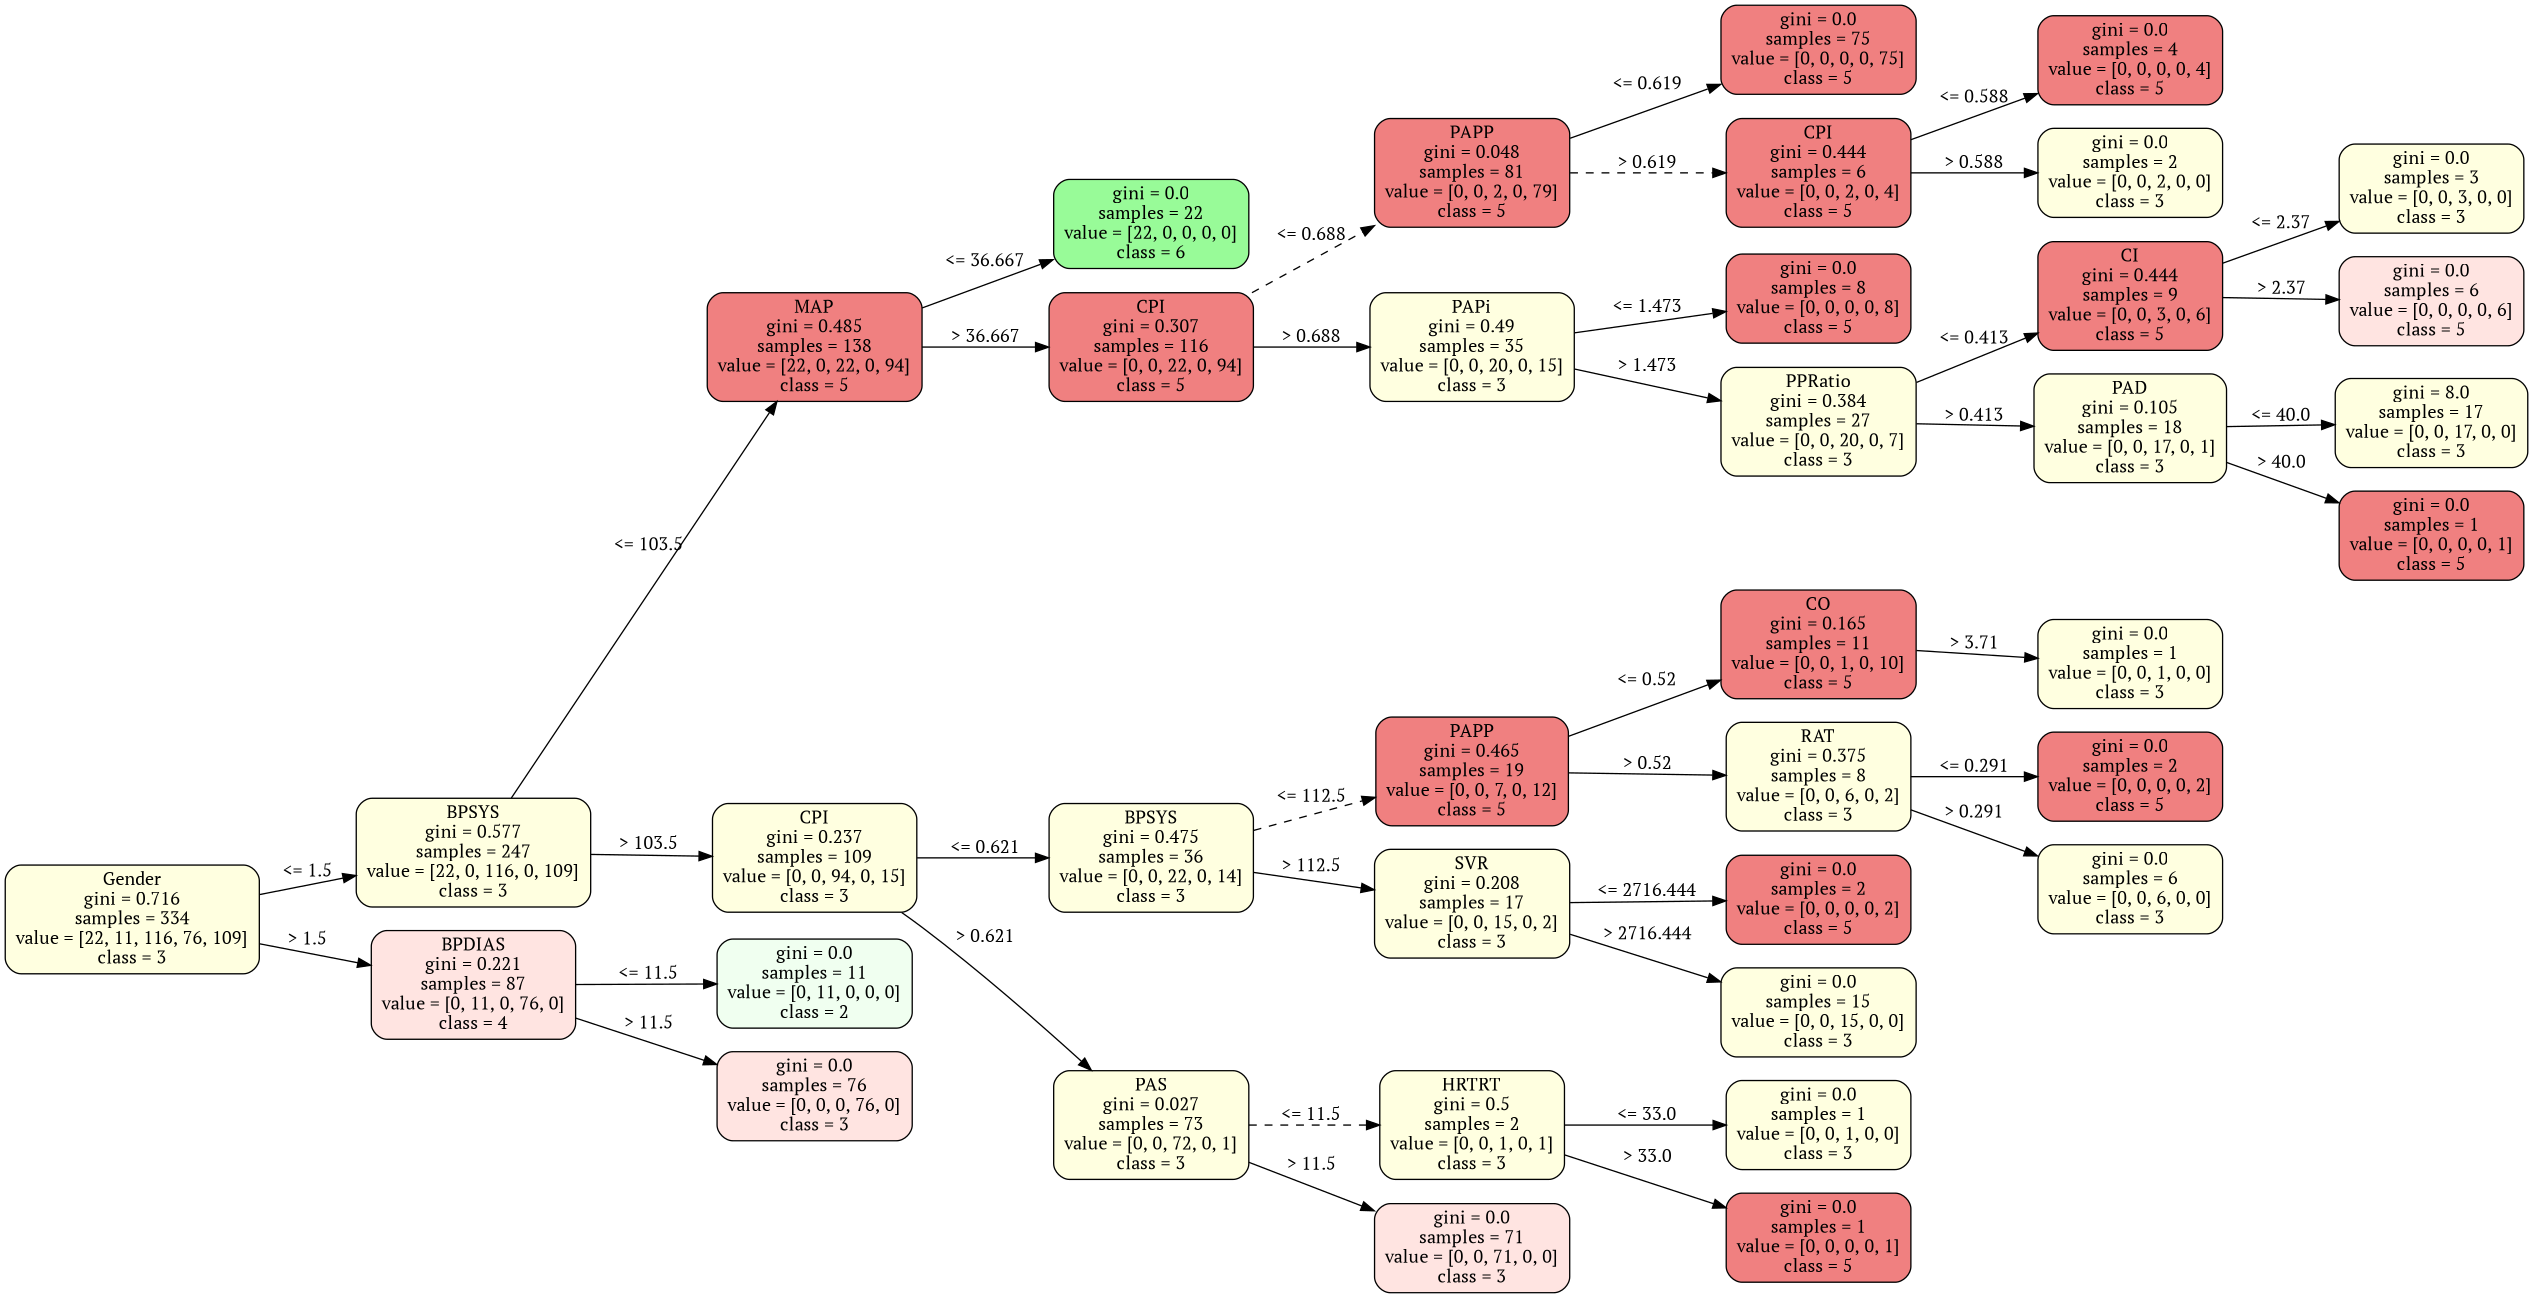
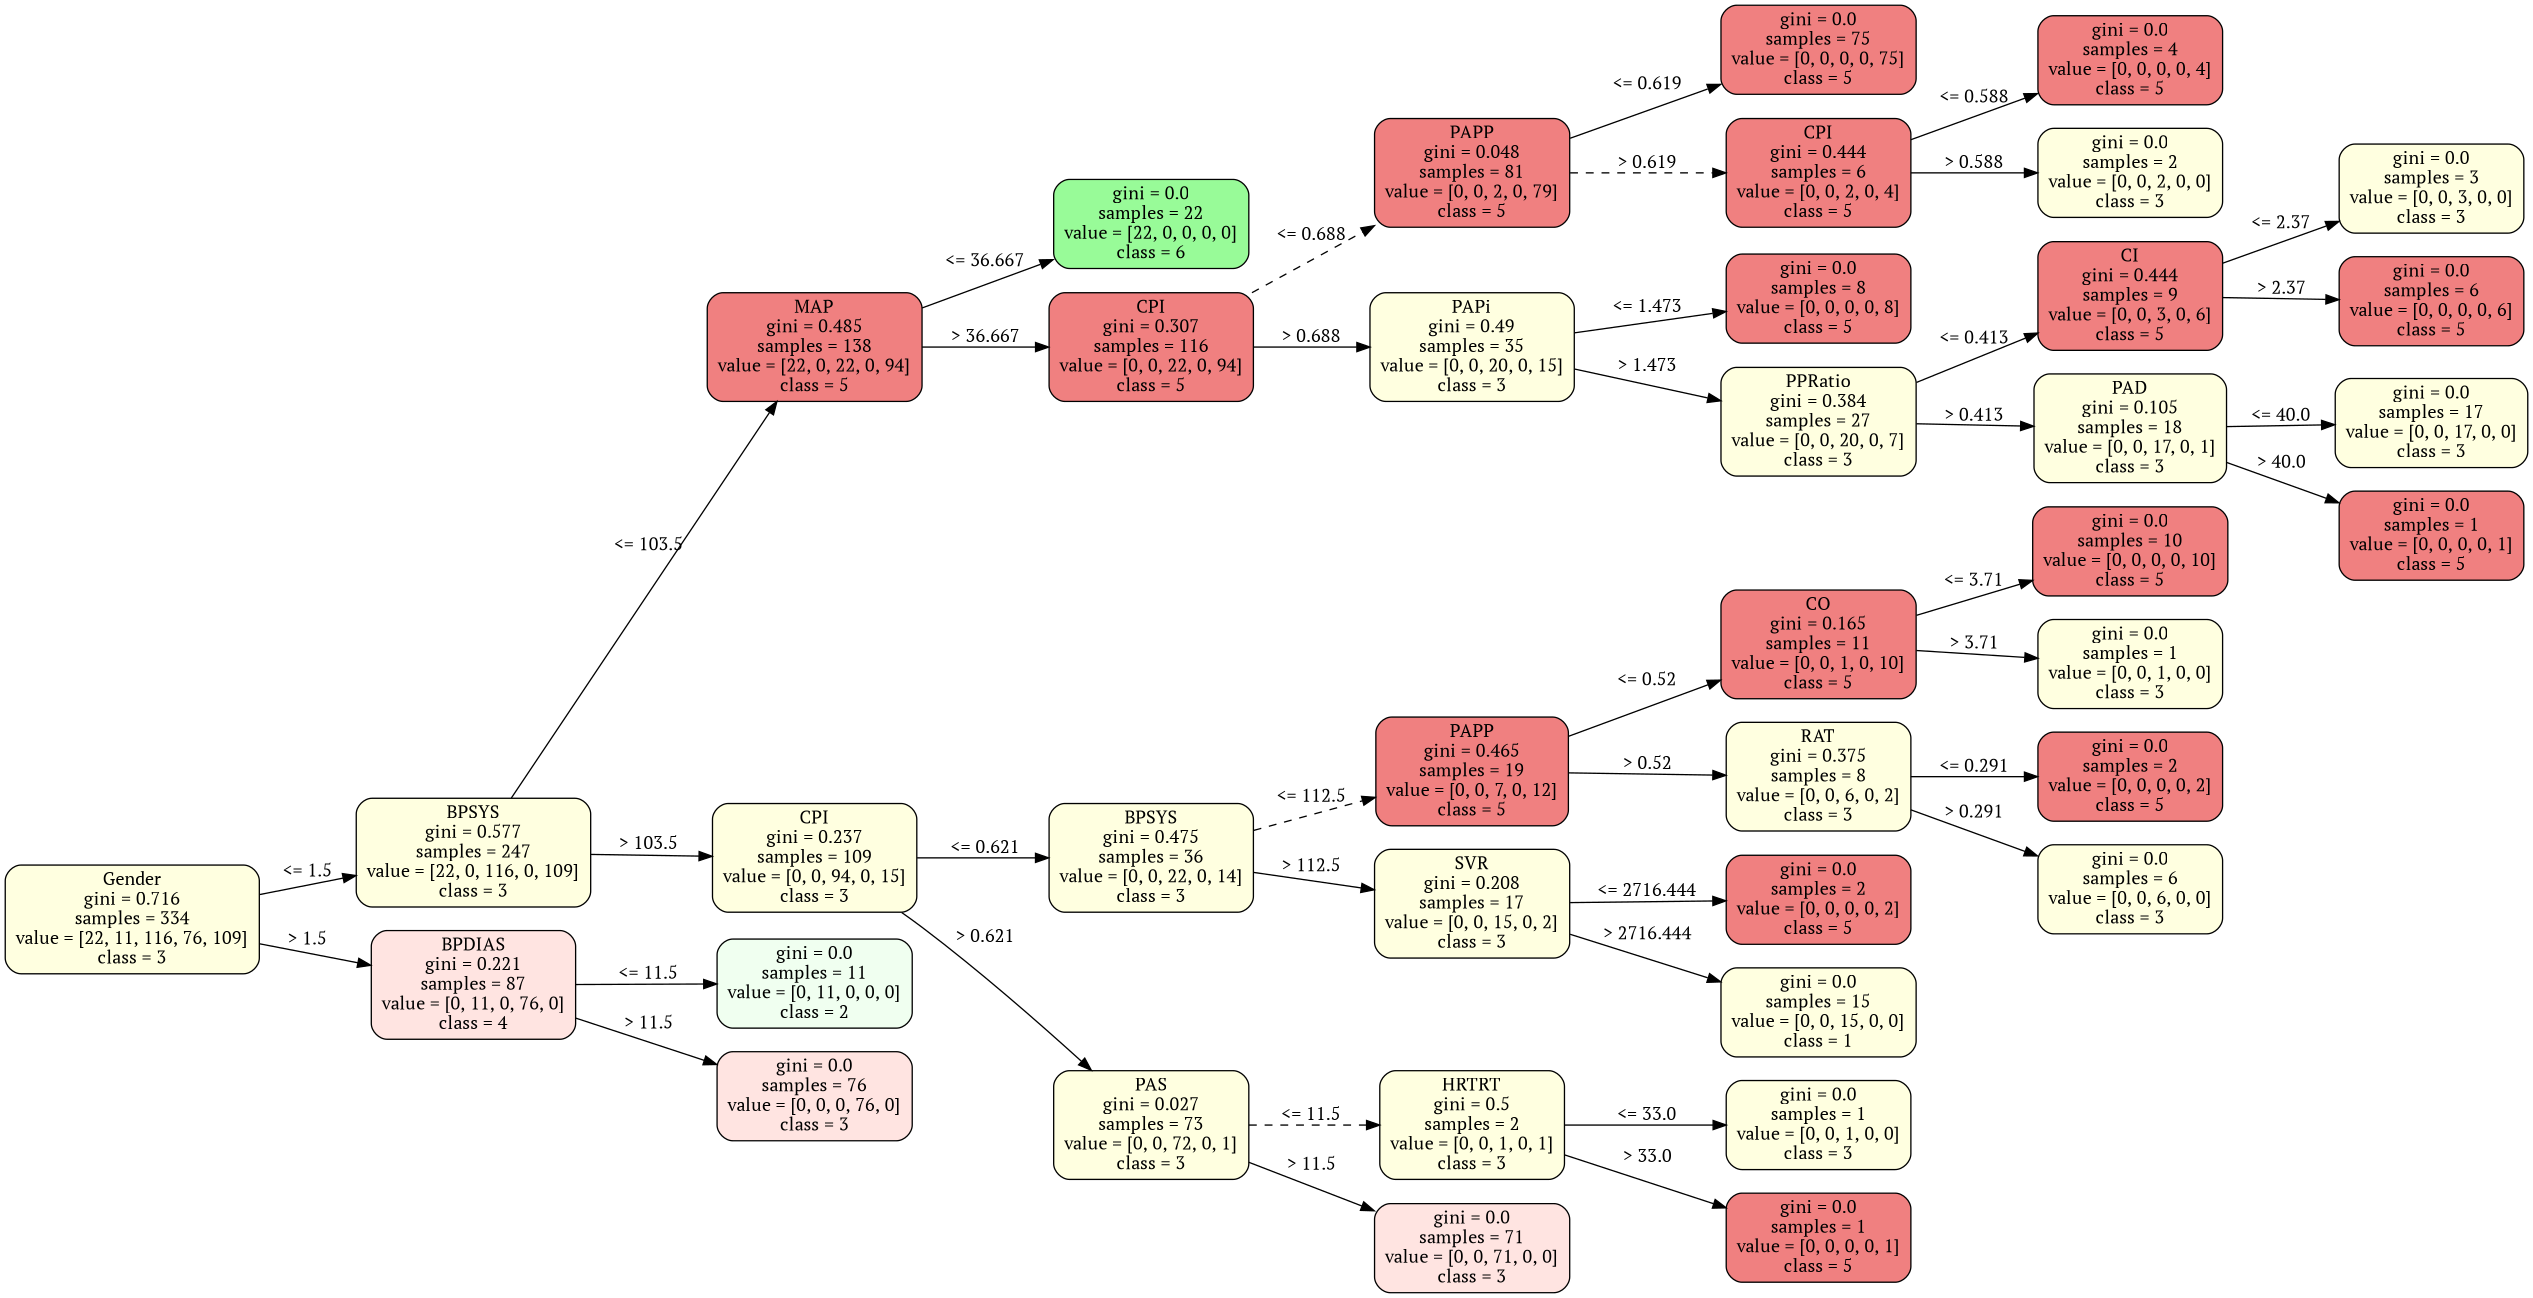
node "gini = 0.0 samples = 6 value = [0, 0, 0, 0, 6] class = 5": fillcolor mistyrose -> lightcoral
node "gini = 8.0 samples = 17 value = [0, 0, 17, 0, 0] class = 3": label "gini = 8.0 samples = 17 value = [0, 0, 17, 0, 0] class = 3" -> "gini = 0.0 samples = 17 value = [0, 0, 17, 0, 0] class = 3"
node "gini = 0.0 samples = 10 value = [0, 0, 0, 0, 10] class = 5": added
node "gini = 0.0 samples = 15 value = [0, 0, 15, 0, 0] class = 3": label "gini = 0.0 samples = 15 value = [0, 0, 15, 0, 0] class = 3" -> "gini = 0.0 samples = 15 value = [0, 0, 15, 0, 0] class = 1"
